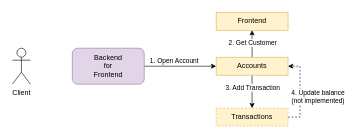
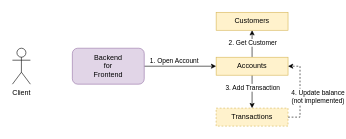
node "Frontend": label "Frontend" -> "Customers"
